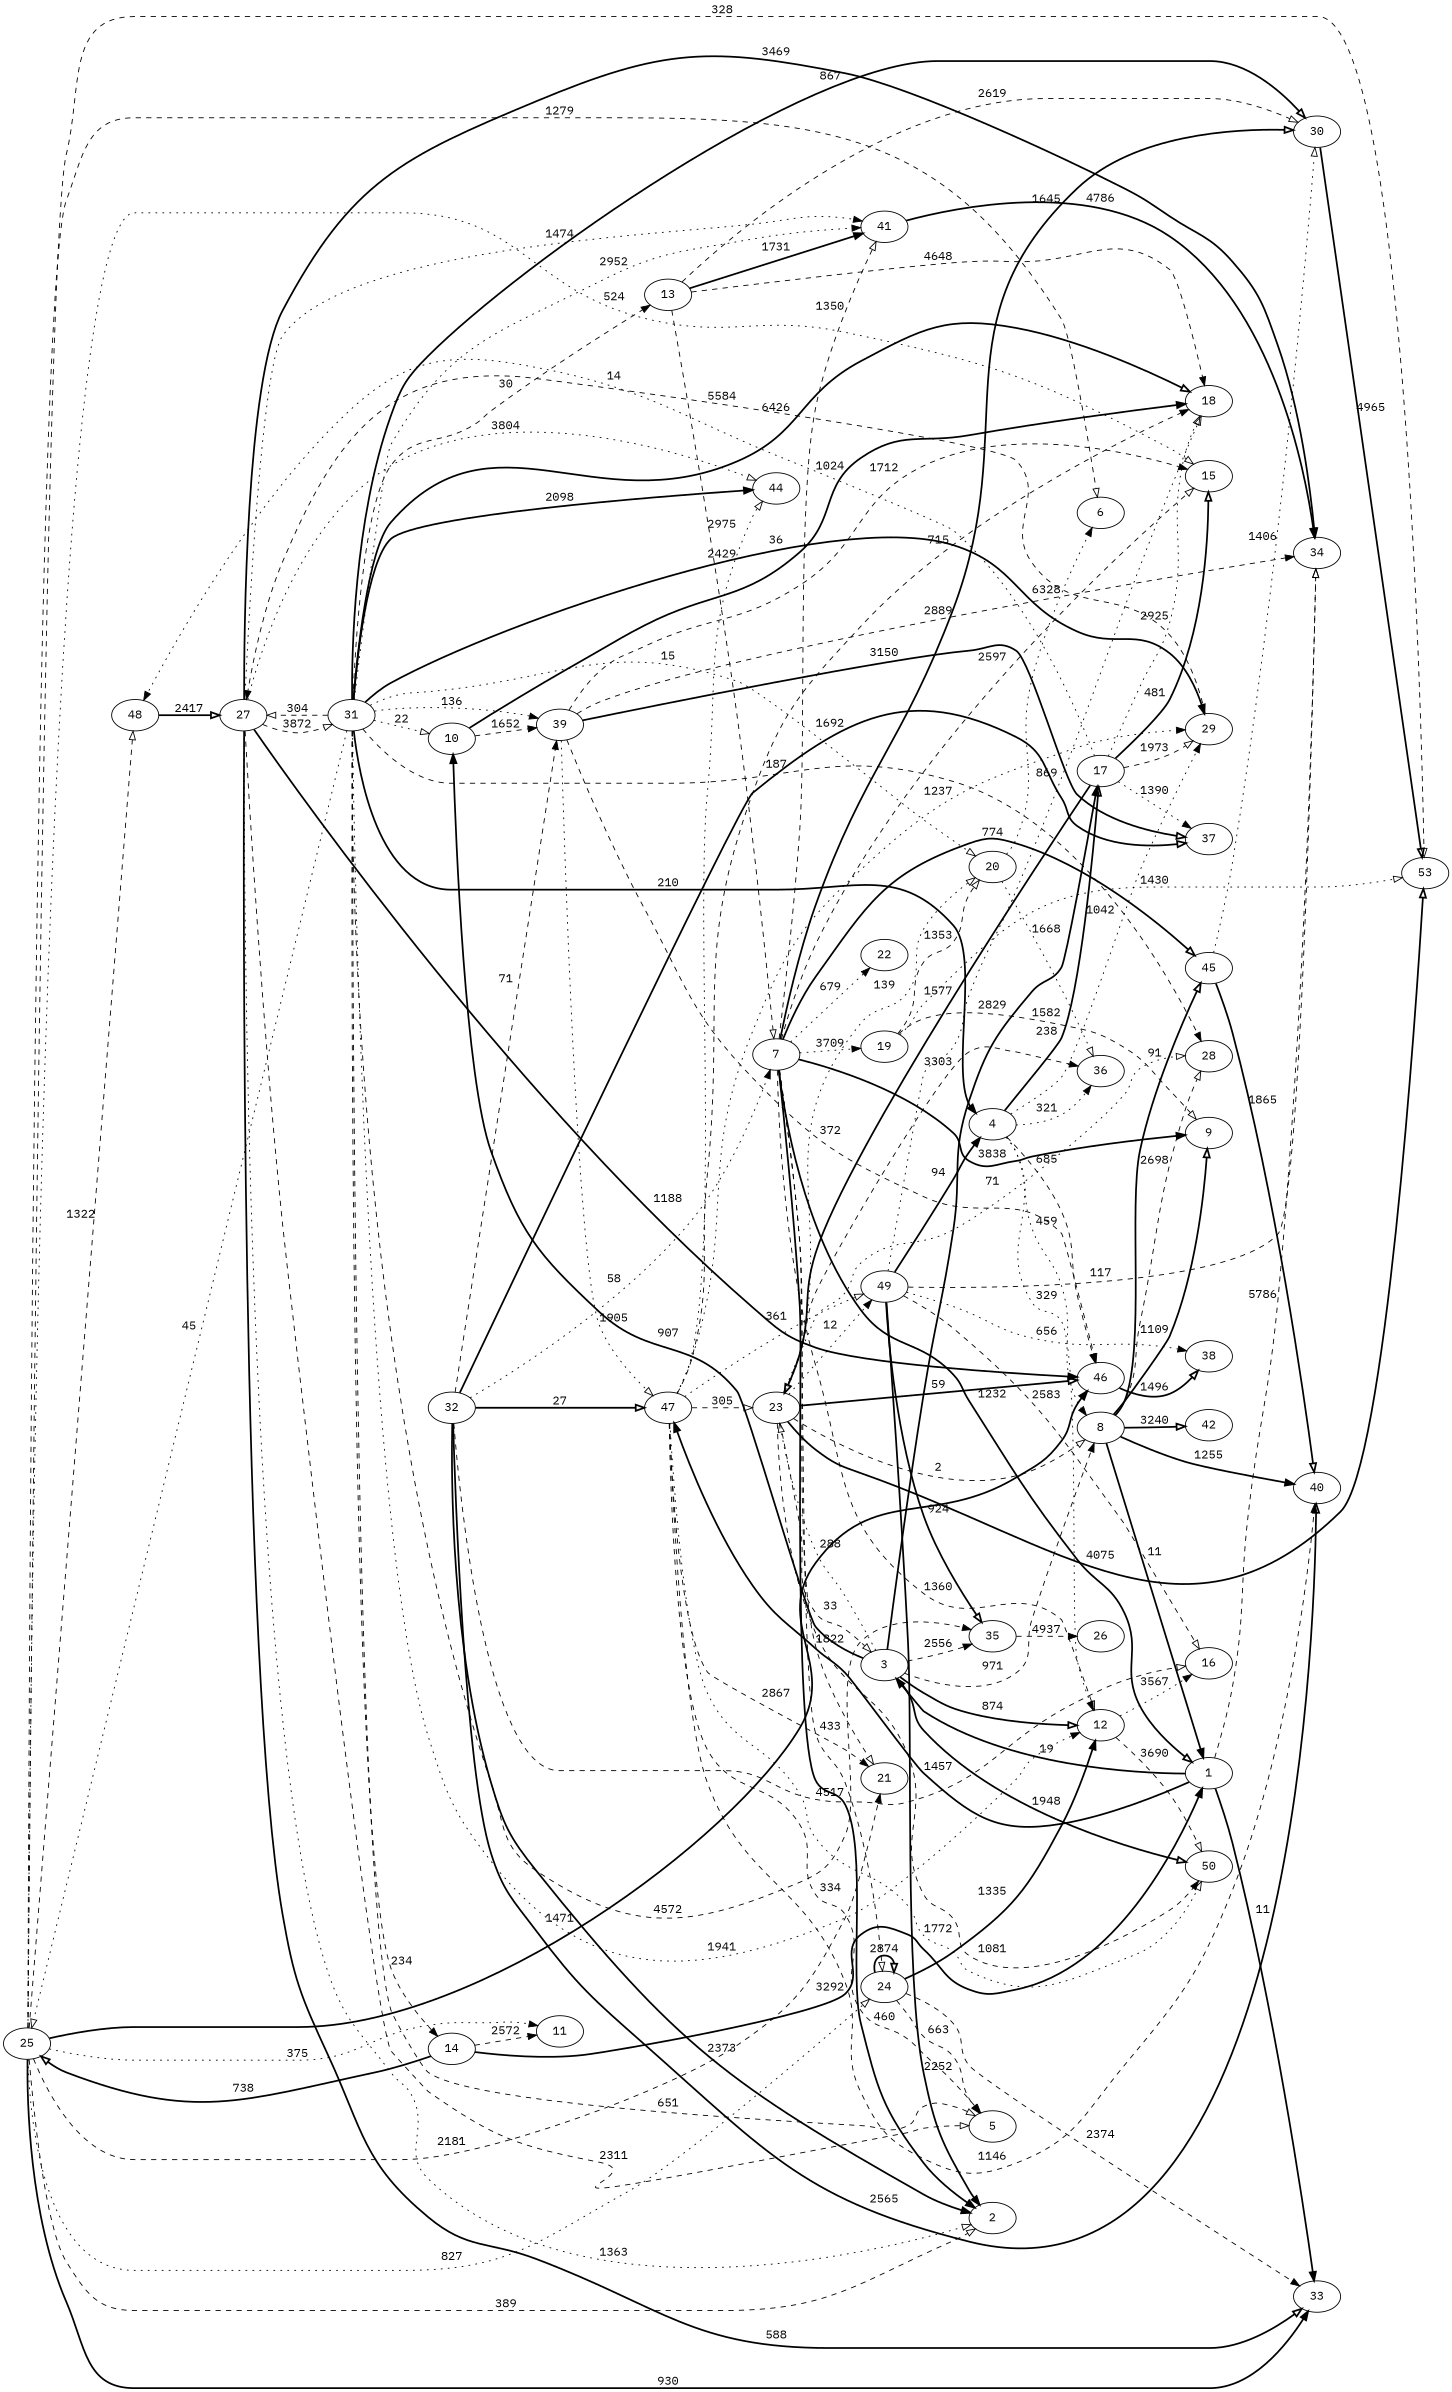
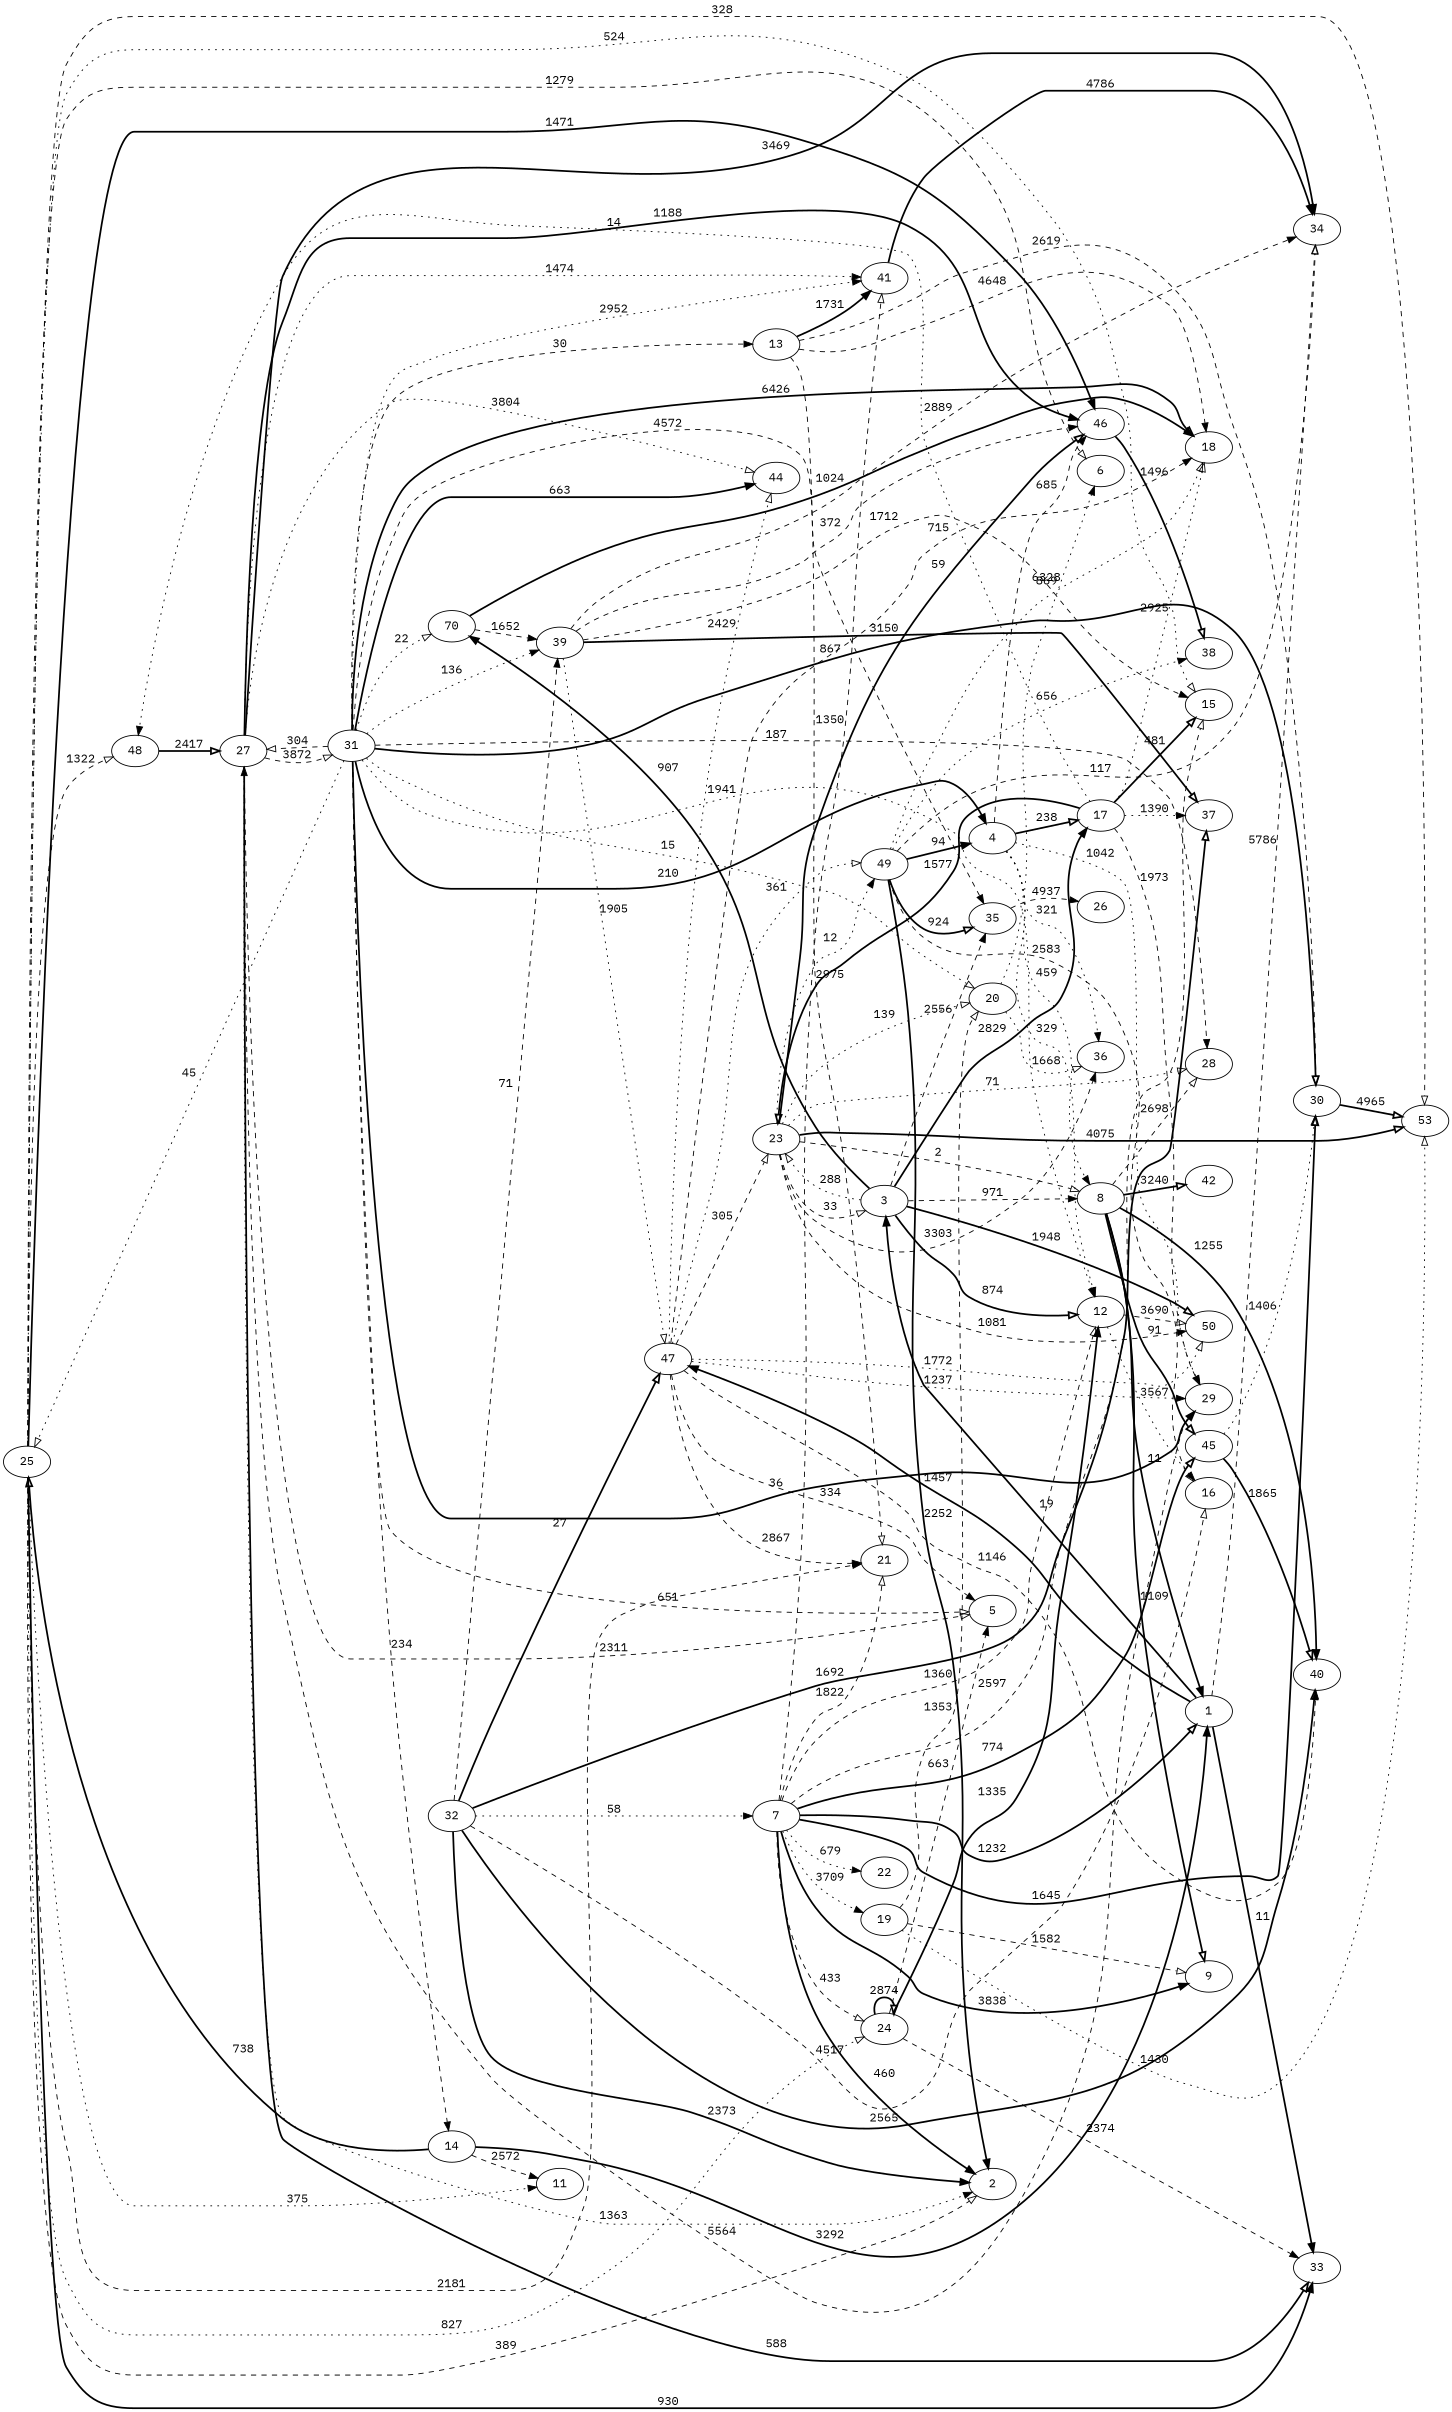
edge "29" -> "27": label "5584" -> "5564"
edge "31" -> "44": label "2098" -> "663"
edge "13" -> "7": now "13" -> "21"
node "10": label "10" -> "70"
edge "27" -> "2": arrowhead onormal -> normal
